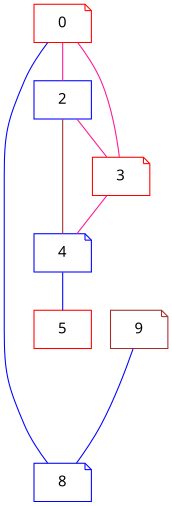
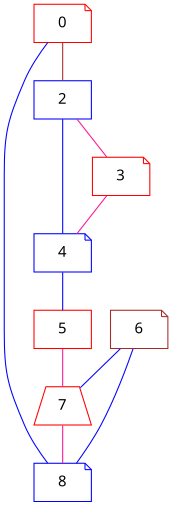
edge "0" -- "2": color deeppink -> brown
edge "0" -- "3": removed
edge "2" -- "4": color brown -> blue
node "9": label "9" -> "6"
node "7": added
